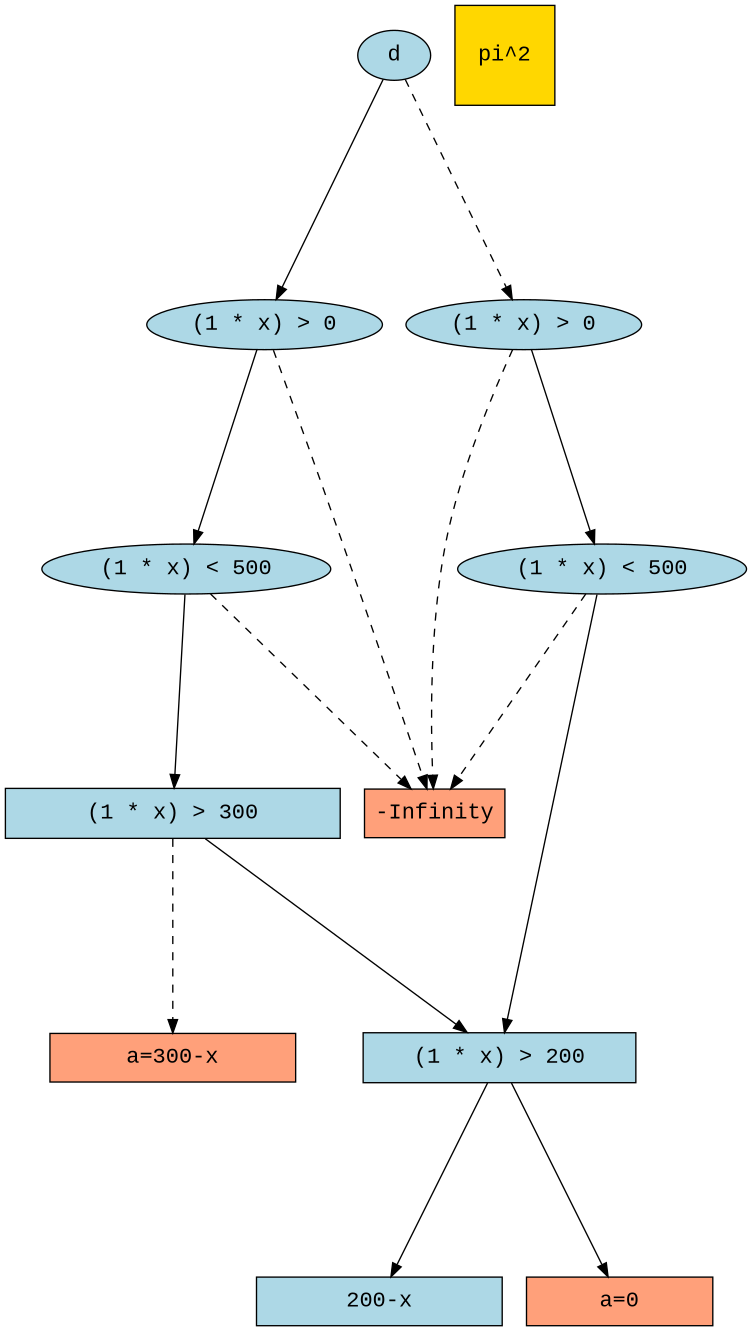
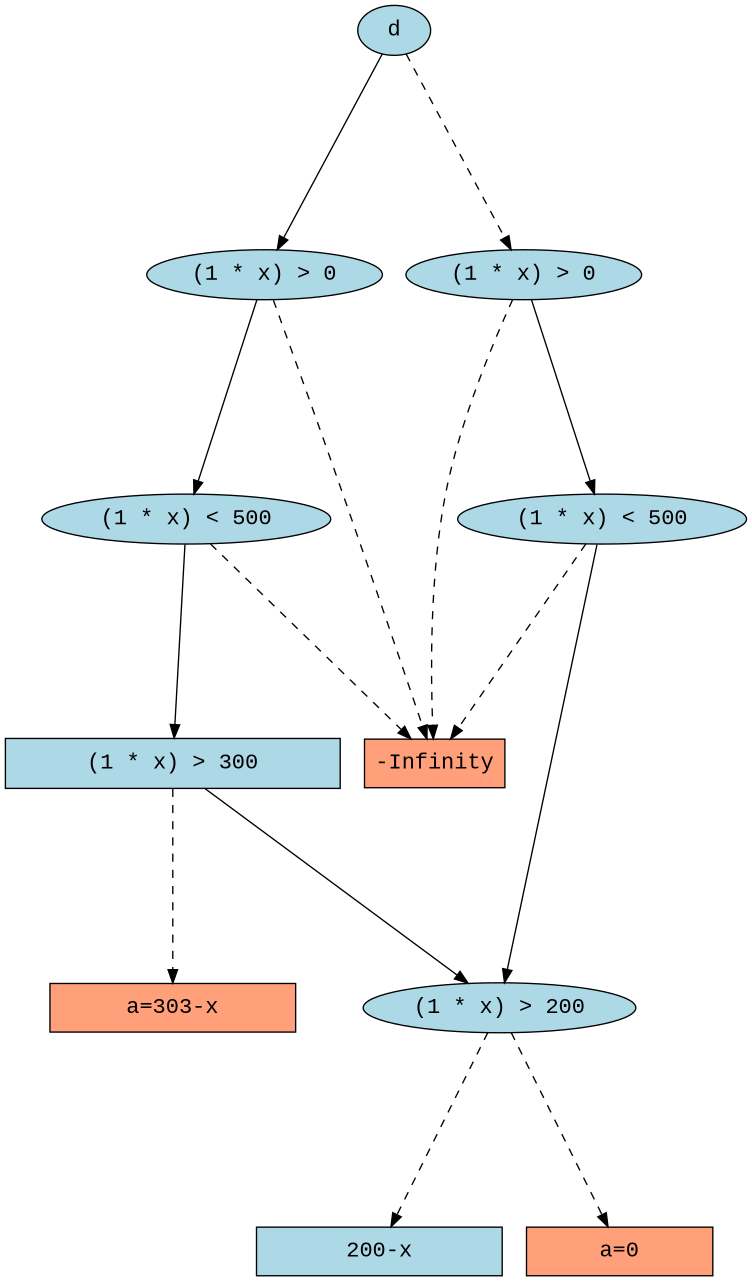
node "pi^2": removed
node "a=300-x": label "a=300-x" -> "a=303-x"
node "(1 * x) > 200": shape box -> ellipse
edge "(1 * x) > 200" -> "200-x": style solid -> dashed
edge "(1 * x) > 200" -> "a=0": style solid -> dashed
